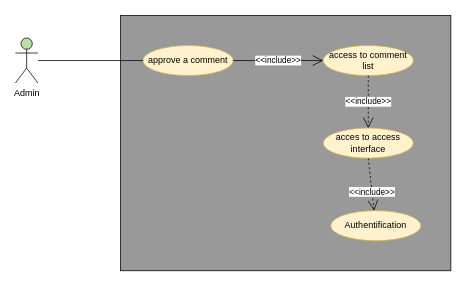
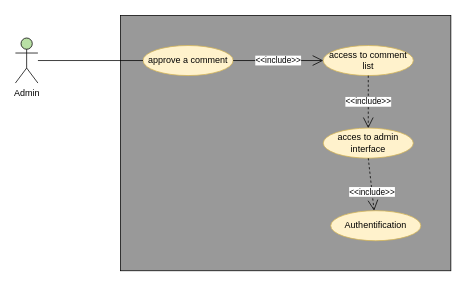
node "acces to access interface": label "acces to access interface" -> "acces to admin interface"
